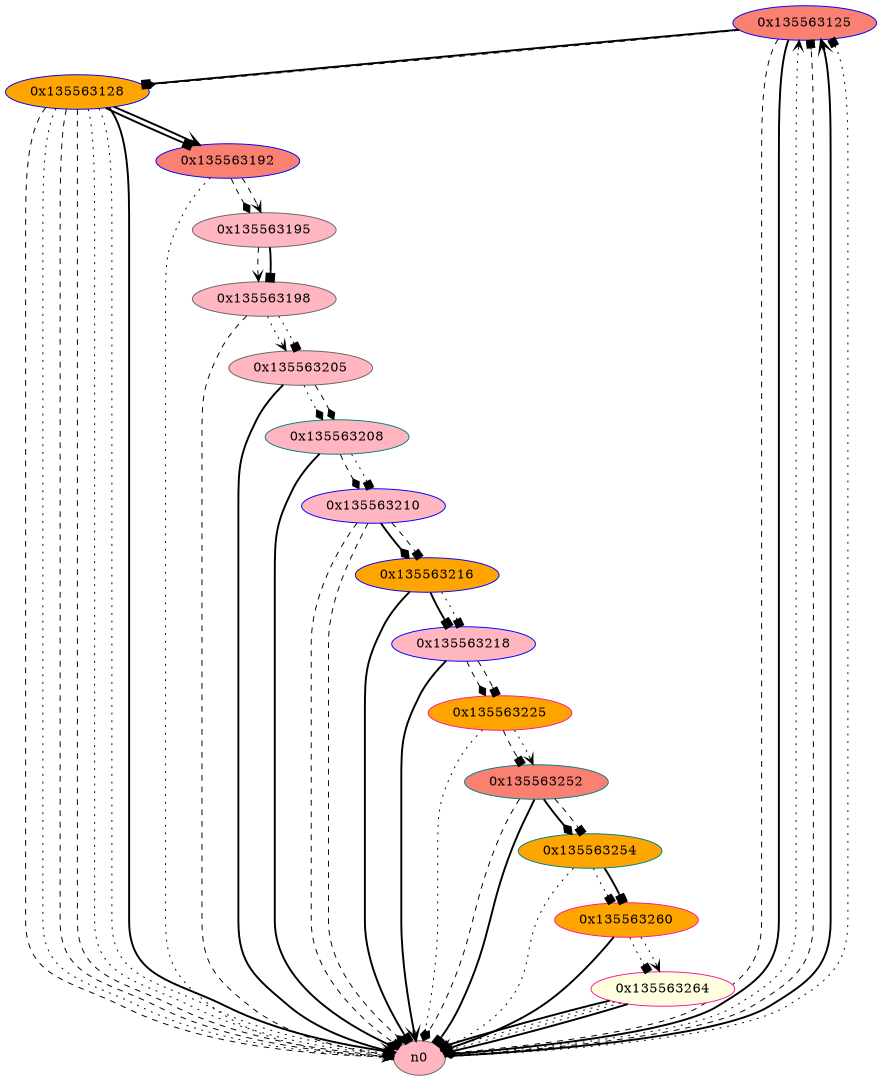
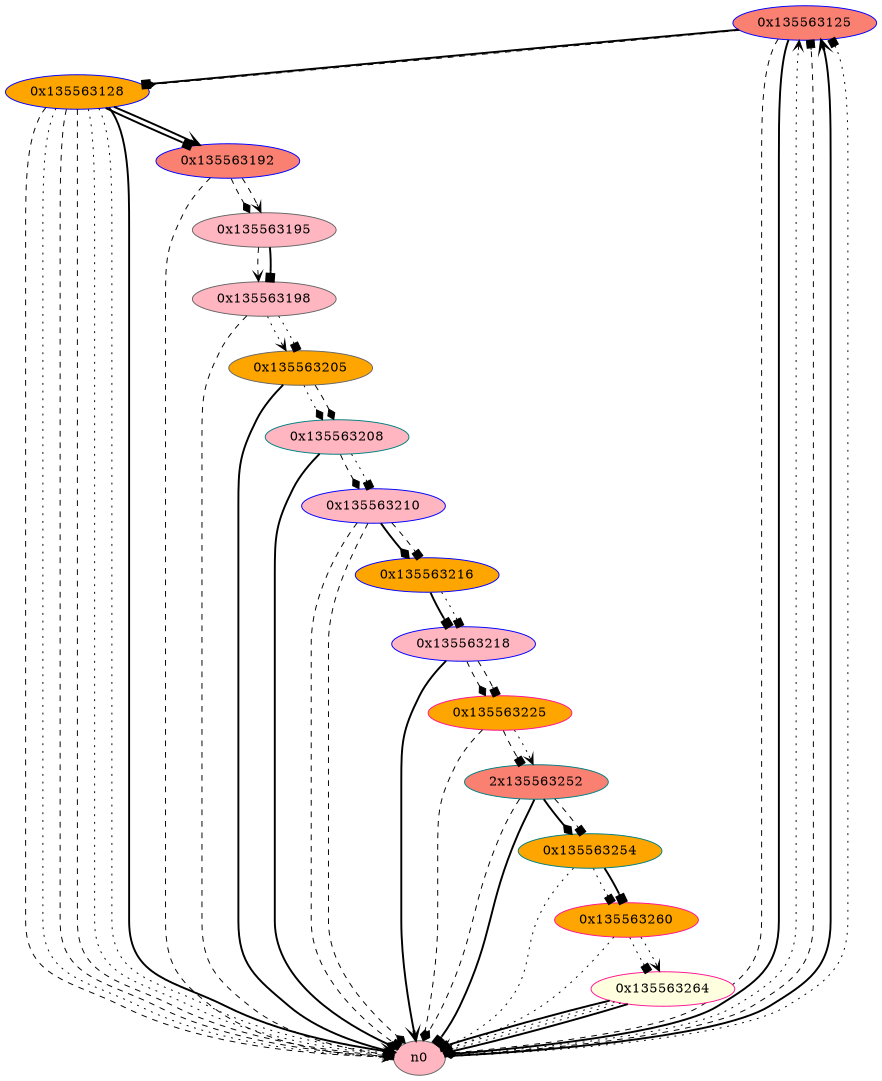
node "0x135563205": fillcolor lightpink -> orange
edge "0x135563192" -> "n0": style dotted -> dashed
node "0x135563252": label "0x135563252" -> "2x135563252"
edge "0x135563216" -> "n0": removed
edge "0x135563225" -> "n0": style dotted -> dashed
edge "0x135563260" -> "n0": style bold -> dotted
